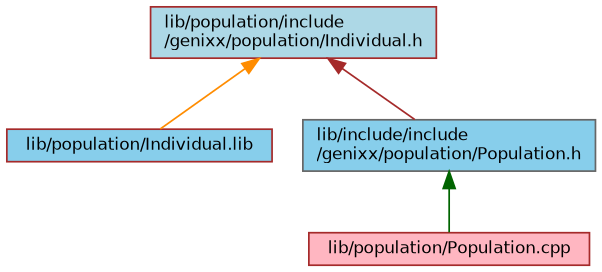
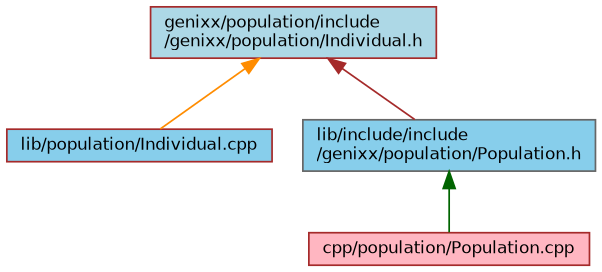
node "lib/population/include /genixx/population/Individual.h": label "lib/population/include /genixx/population/Individual.h" -> "genixx/population/include /genixx/population/Individual.h"
node "lib/population/Individual.lib": label "lib/population/Individual.lib" -> "lib/population/Individual.cpp"
node "lib/population/Population.cpp": label "lib/population/Population.cpp" -> "cpp/population/Population.cpp"
